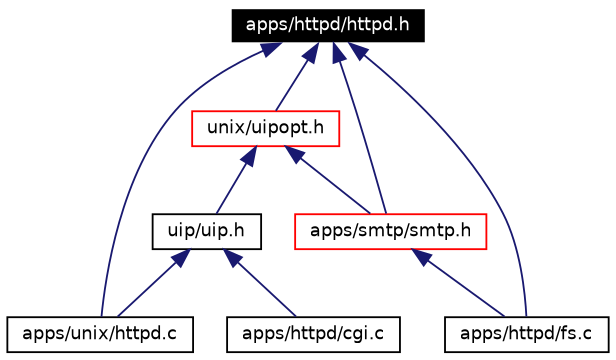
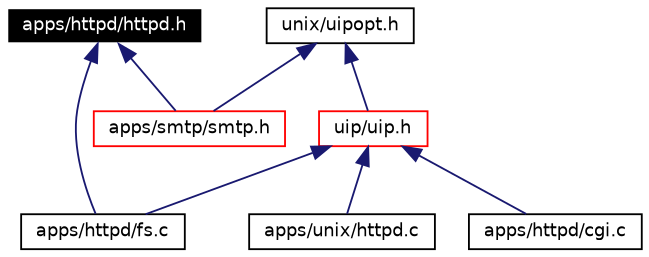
edge "unix/uipopt.h" -> "apps/httpd/httpd.h": removed
node "unix/uipopt.h": color red -> black
edge "apps/unix/httpd.c" -> "apps/httpd/httpd.h": removed
node "uip/uip.h": color black -> red
edge "apps/httpd/fs.c" -> "apps/smtp/smtp.h": now "apps/httpd/fs.c" -> "uip/uip.h"
